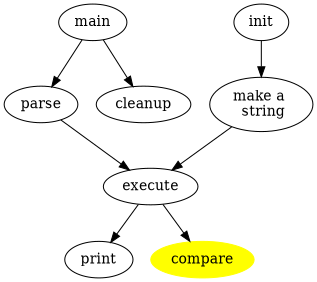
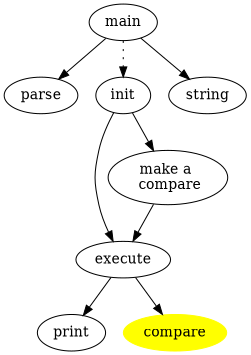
edge "main" -> "init": added
node "cleanup": label "cleanup" -> "string"
node "make a string": label "make a string" -> "make a compare"
edge "parse" -> "execute": now "init" -> "execute"
